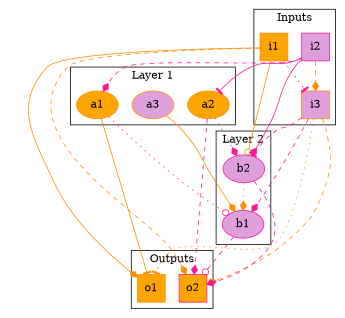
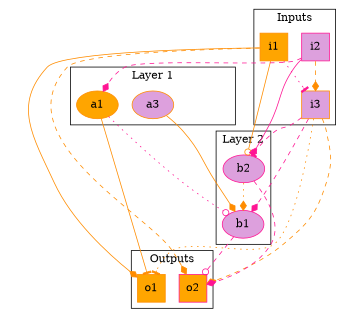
node "a2": removed
